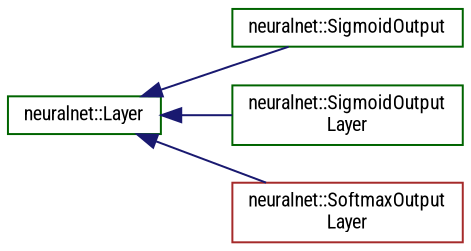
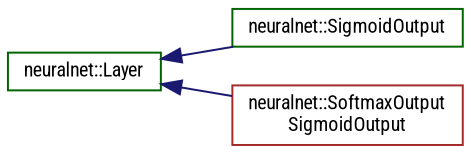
node "neuralnet::SigmoidOutput Layer": removed
node "neuralnet::SoftmaxOutput Layer": label "neuralnet::SoftmaxOutput Layer" -> "neuralnet::SoftmaxOutput SigmoidOutput"
